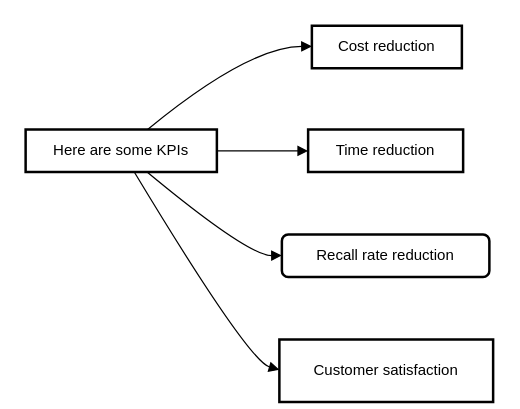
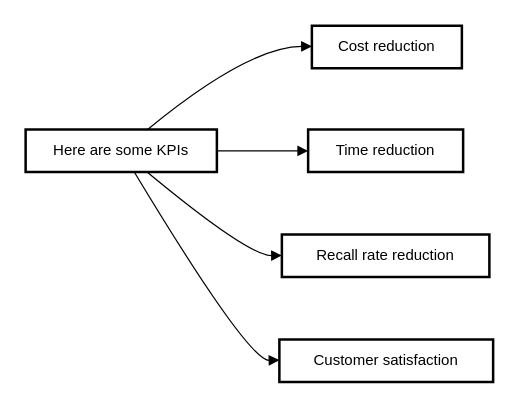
node "Recall rate reduction": shape rounded rectangle -> rectangle
node "Customer satisfaction": size 214x63 -> 214x43
